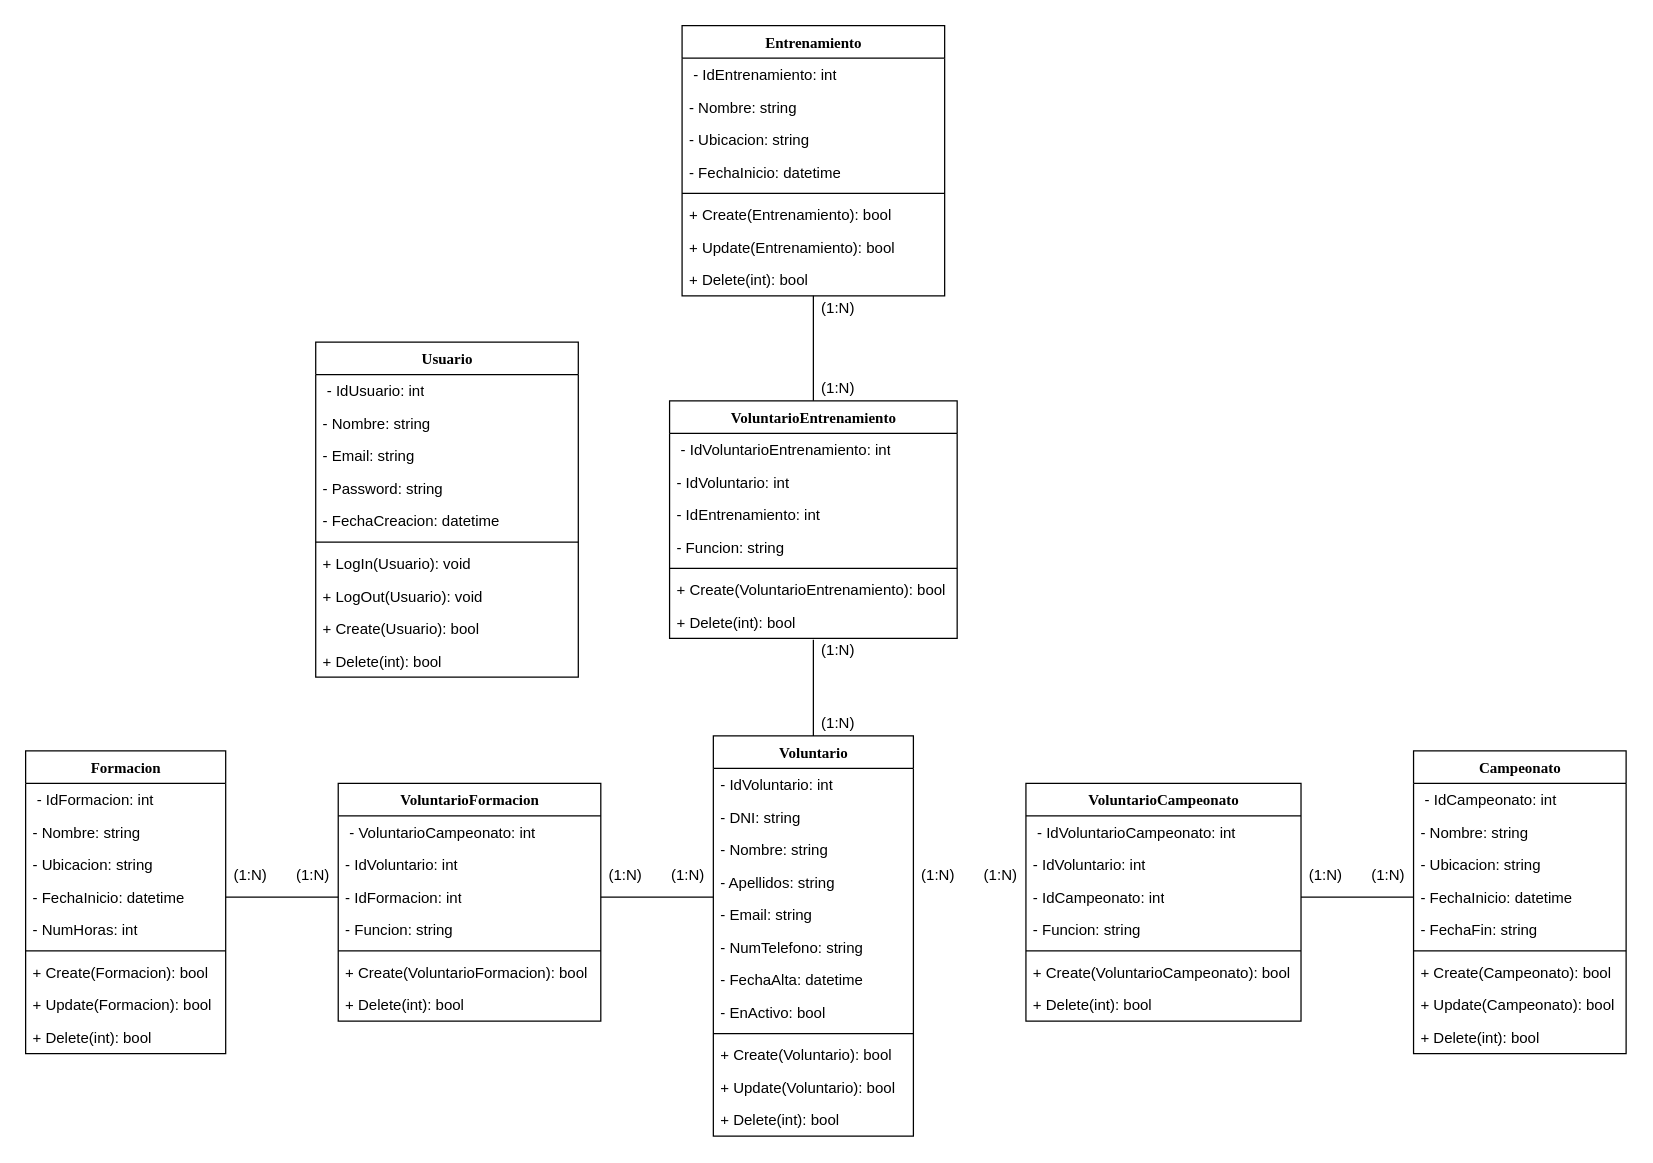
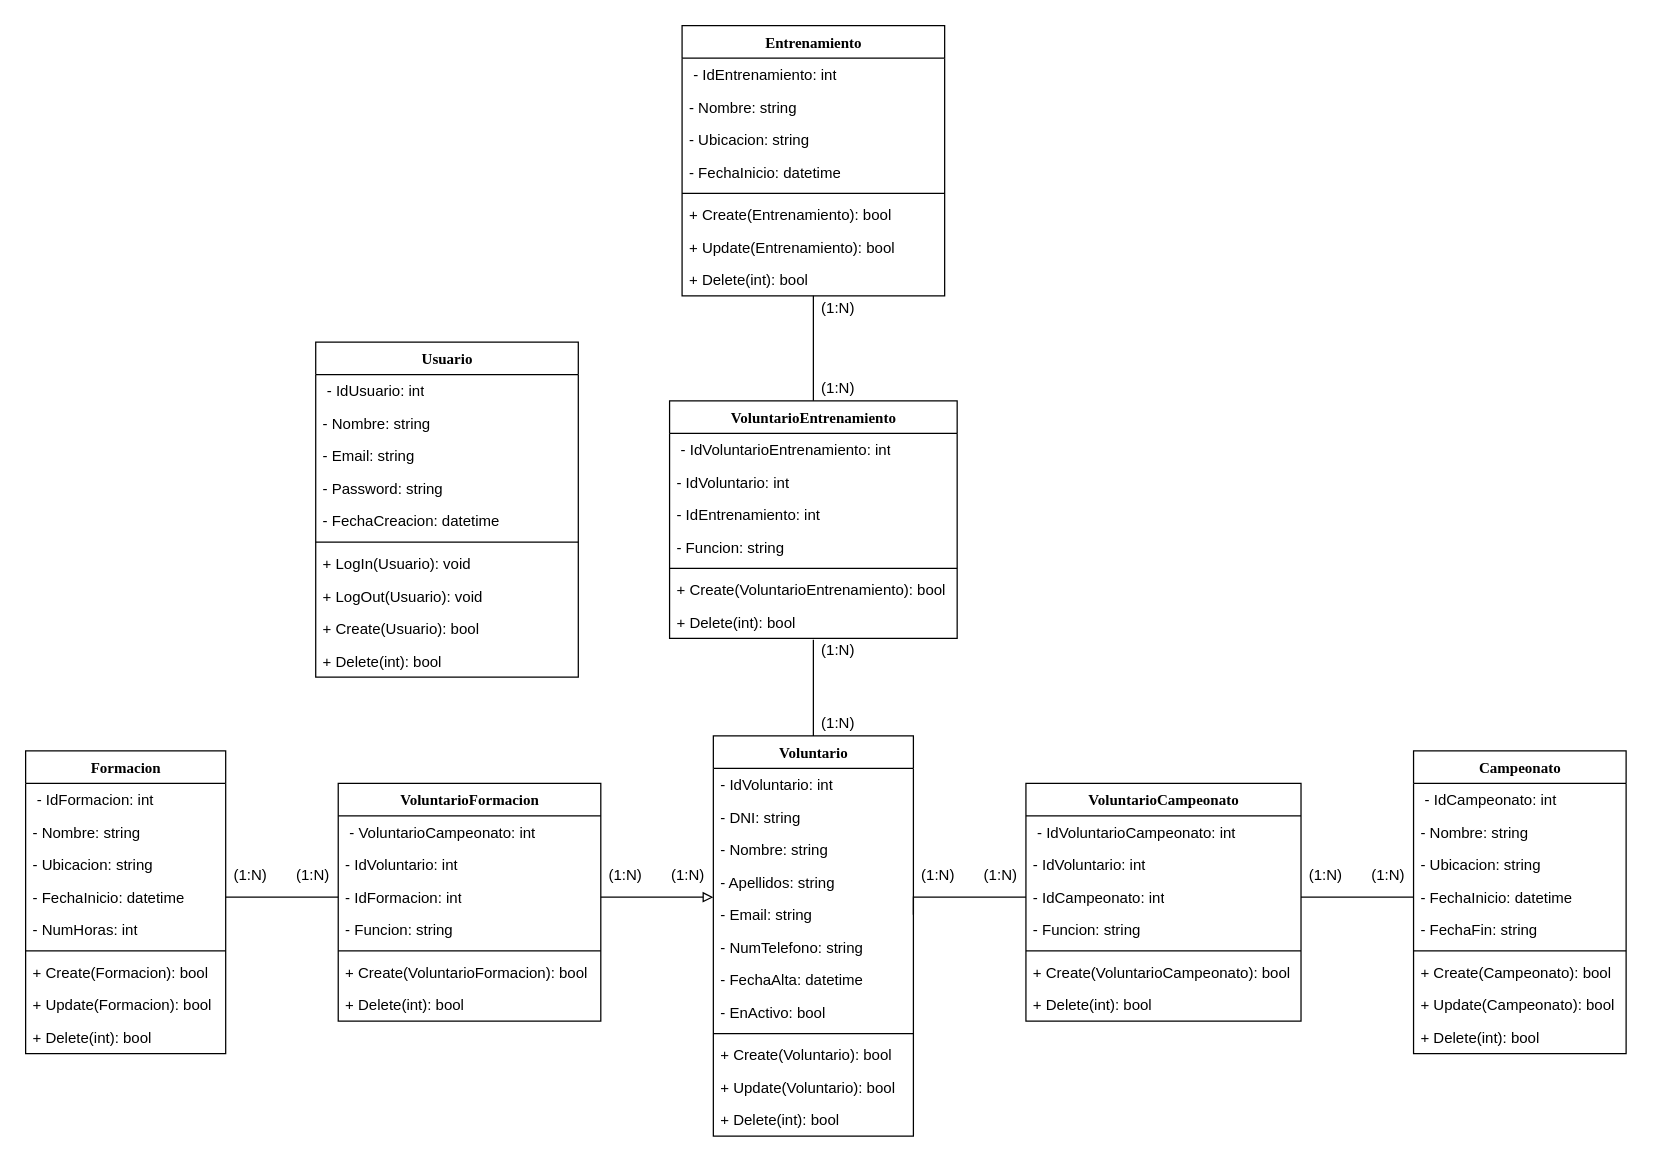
edge "- IdFormacion: int ." -- "Voluntario": arrowhead none -> block
edge "- IdCampeonato: int ." -- "- Email: string": added
